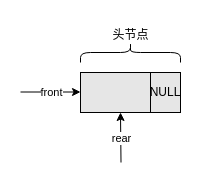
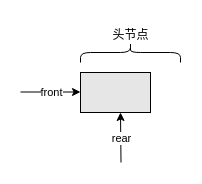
node "NULL": removed
